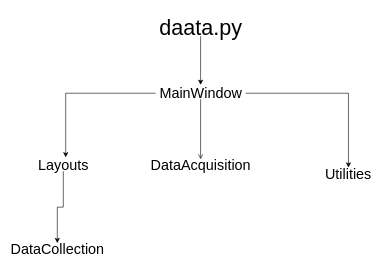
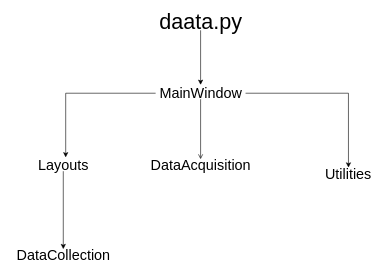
node "daata.py": moved (201, 27) -> (201, 21)
node "DataCollection": moved (57, 249) -> (63, 255)
